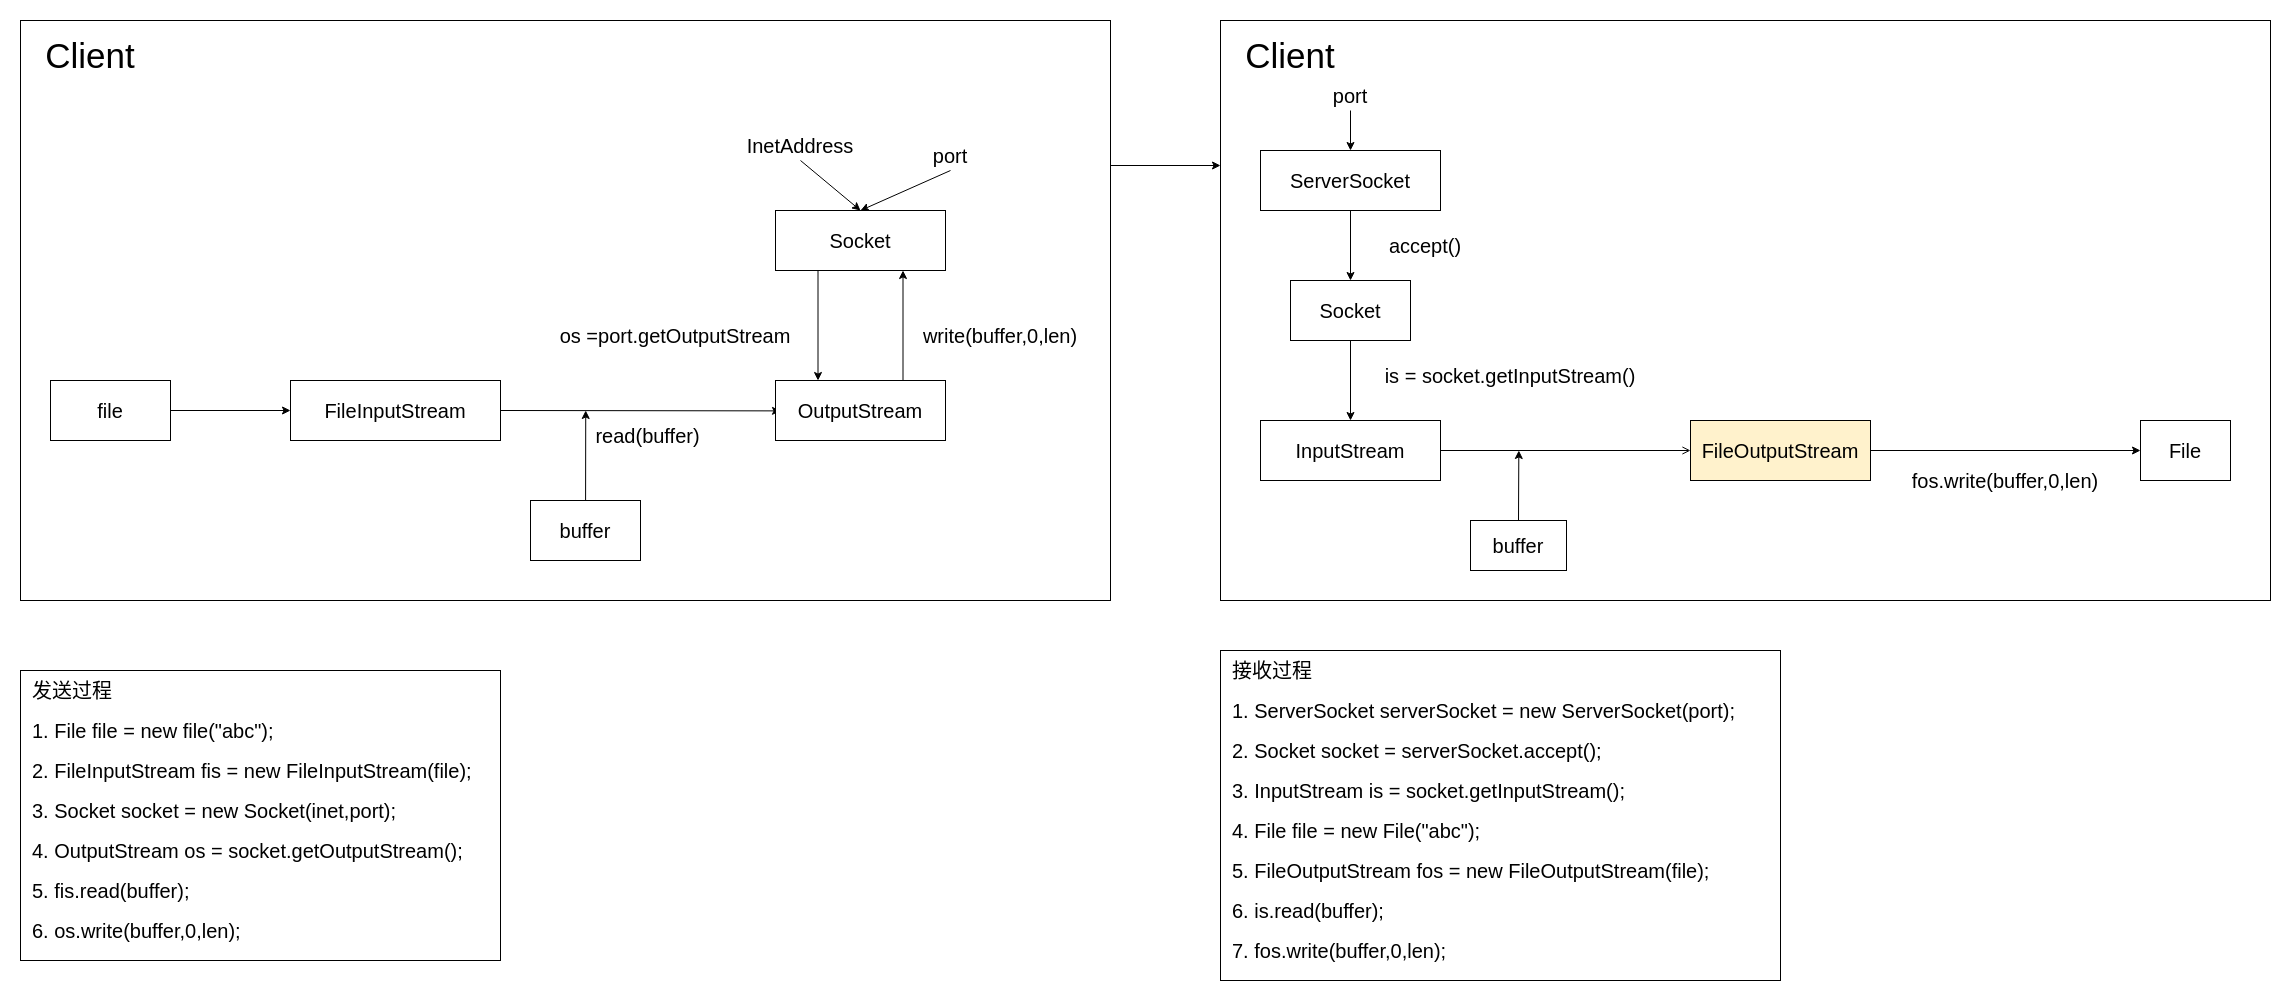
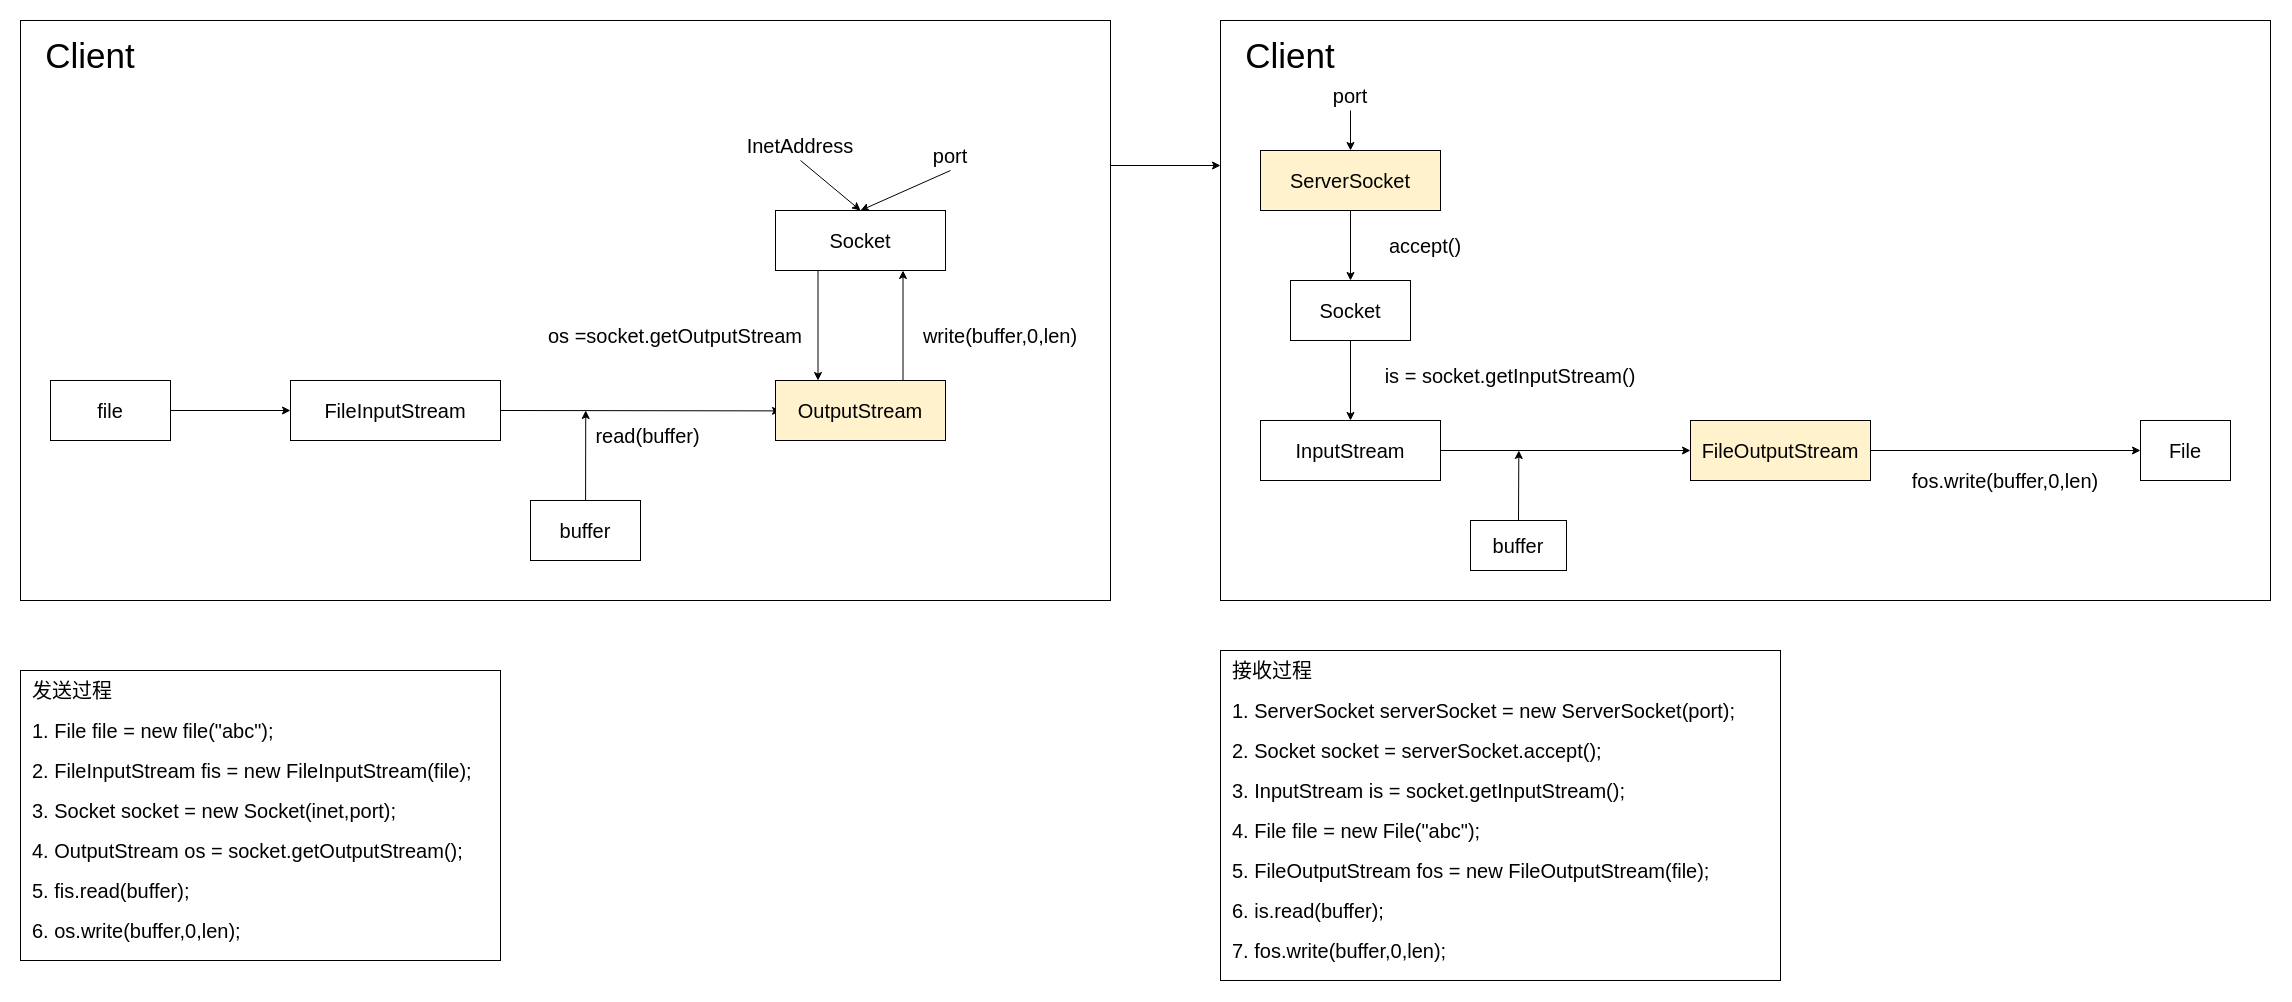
node "ServerSocket": fillcolor #ffffff -> #fff2cc
node "os =port.getOutputStream": label "os =port.getOutputStream" -> "os =socket.getOutputStream"
node "OutputStream": fillcolor #ffffff -> #fff2cc
edge "InputStream" -> "FileOutputStream": arrowhead open -> classic
